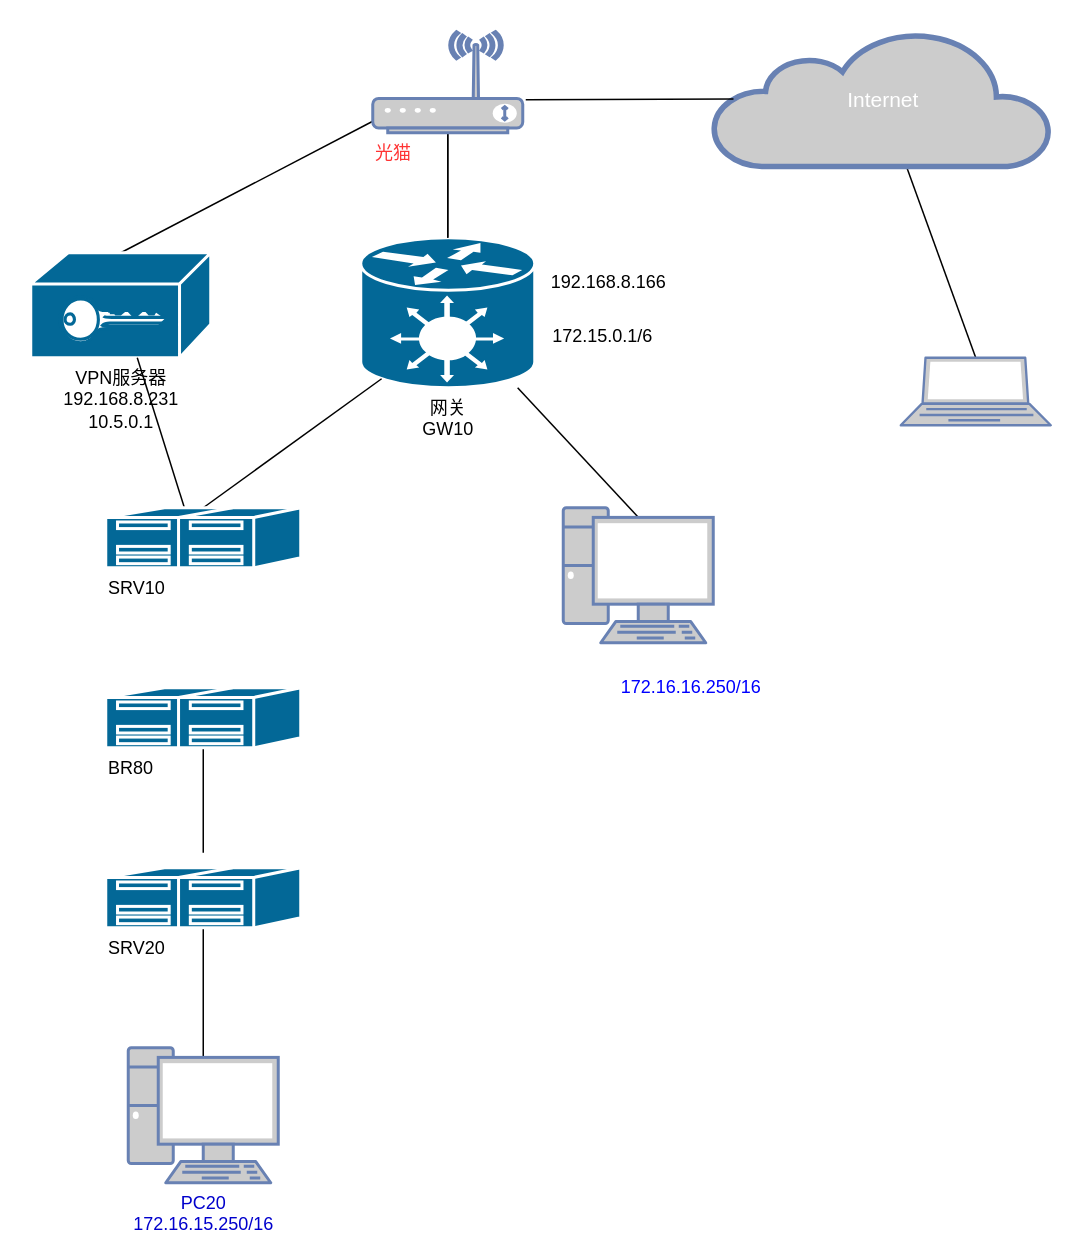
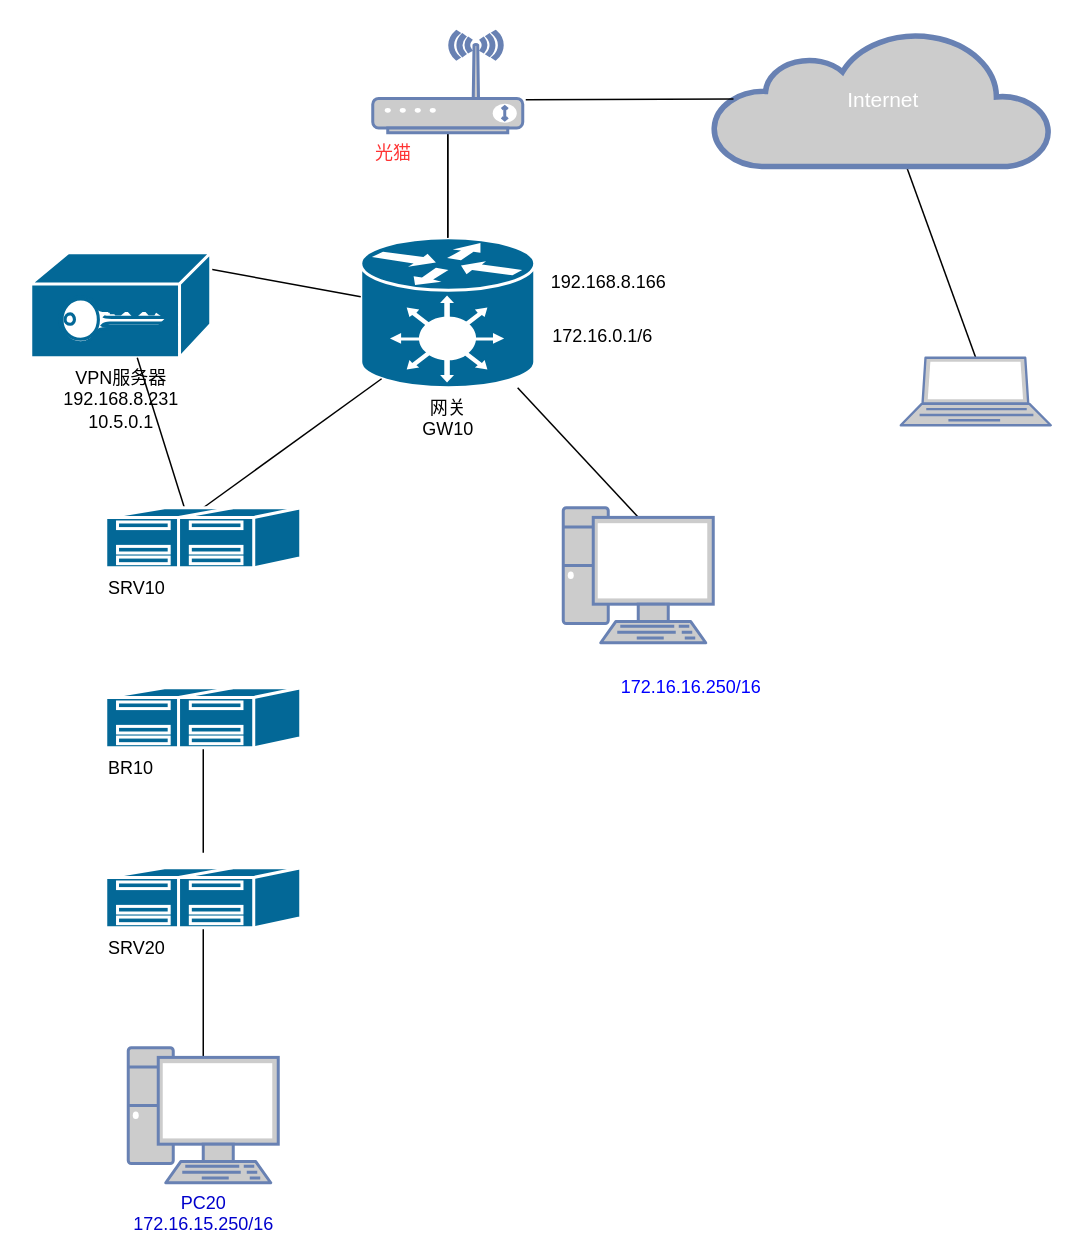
edge "光猫" -- "VPN服务器 192.168.8.231 10.5.0.1": now "网关 GW10" -- "VPN服务器 192.168.8.231 10.5.0.1"
node "172.15.0.1/6": label "172.15.0.1/6" -> "172.16.0.1/6"
node "BR80": label "BR80" -> "BR10"
